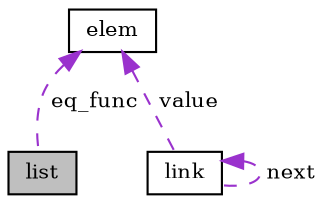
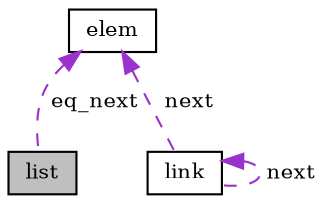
edge "list" -> "elem": label " eq_func" -> " eq_next"
edge "link" -> "elem": label " value" -> " next"
